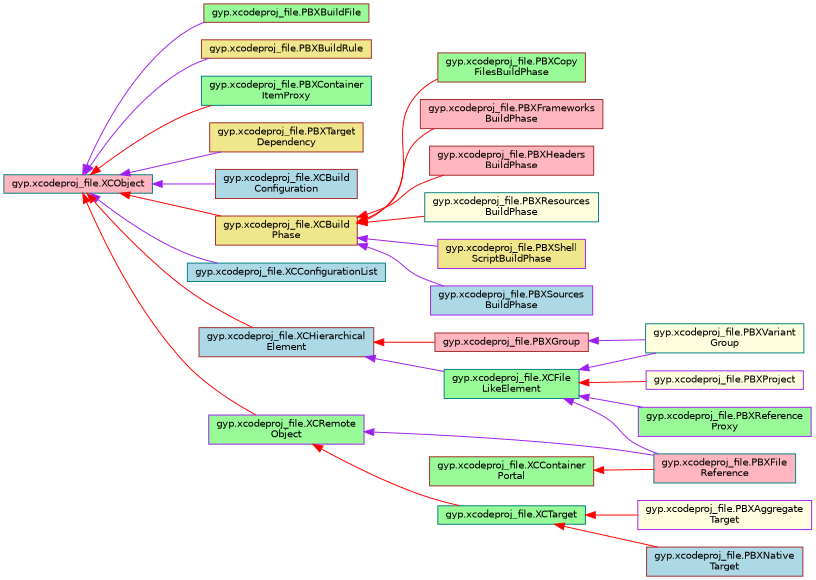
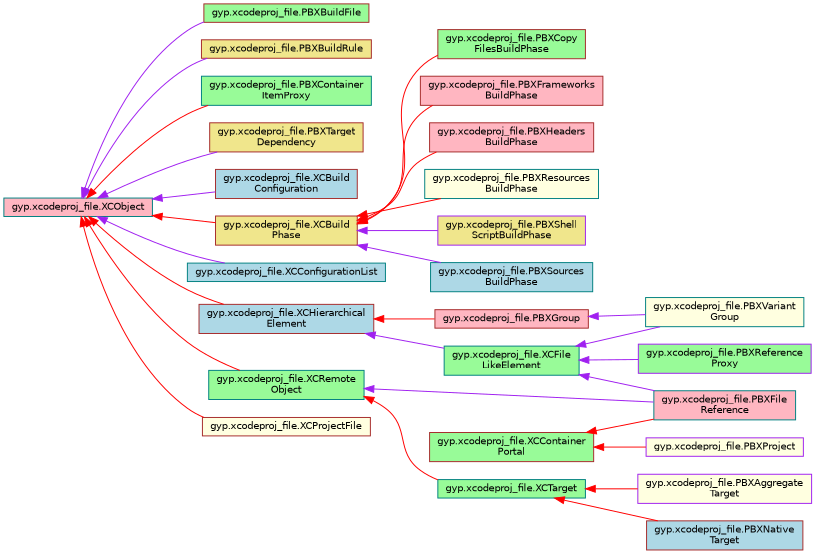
node "gyp.xcodeproj_file.PBXSources BuildPhase": color purple -> teal
edge "gyp.xcodeproj_file.PBXProject" -> "gyp.xcodeproj_file.XCFile LikeElement": now "gyp.xcodeproj_file.PBXProject" -> "gyp.xcodeproj_file.XCContainer Portal"
node "gyp.xcodeproj_file.XCProjectFile": added
node "gyp.xcodeproj_file.XCRemote Object": color purple -> teal
